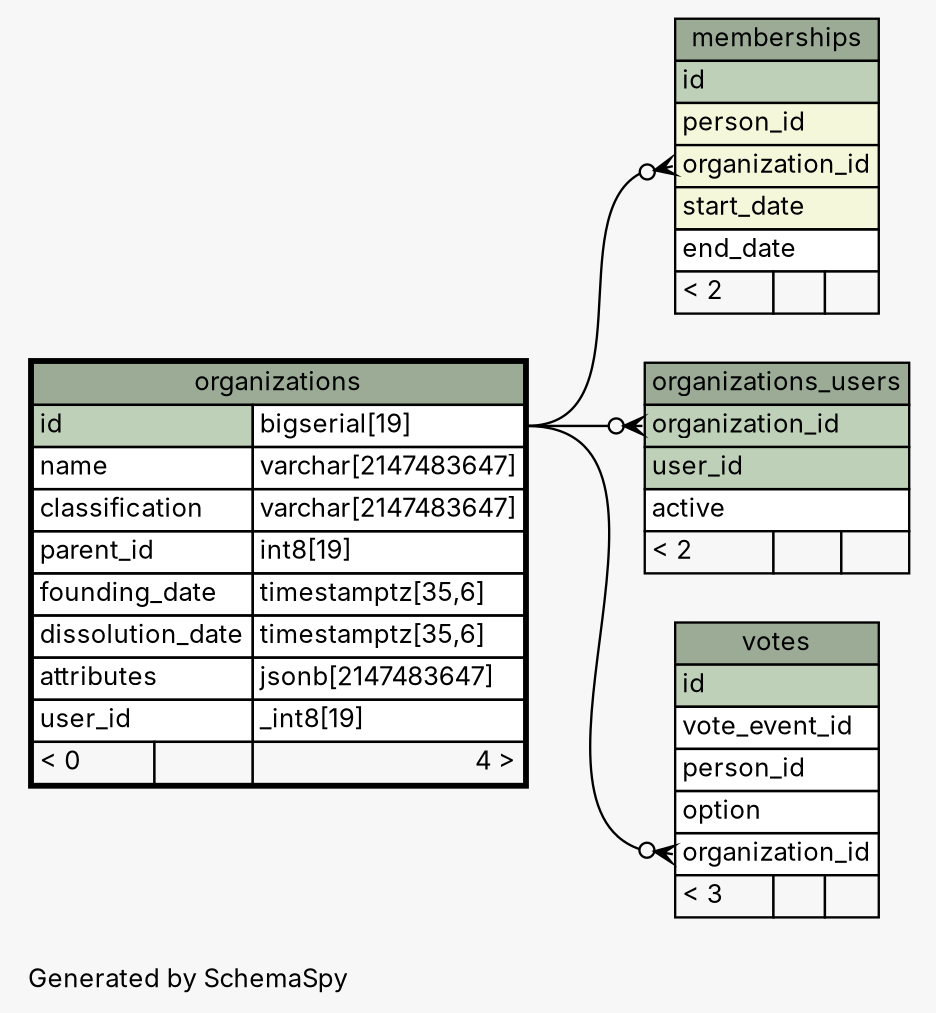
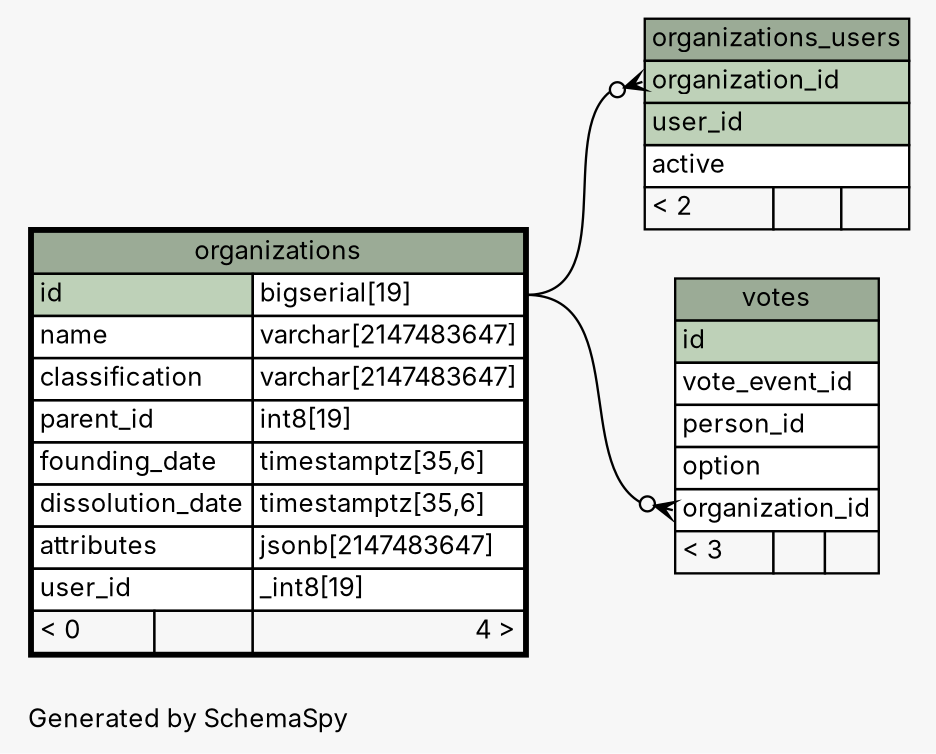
node "memberships": removed
